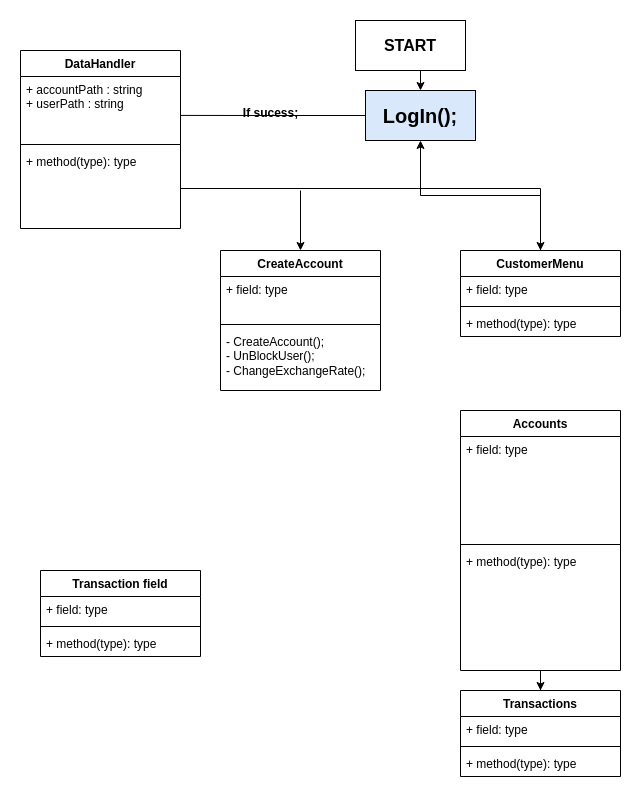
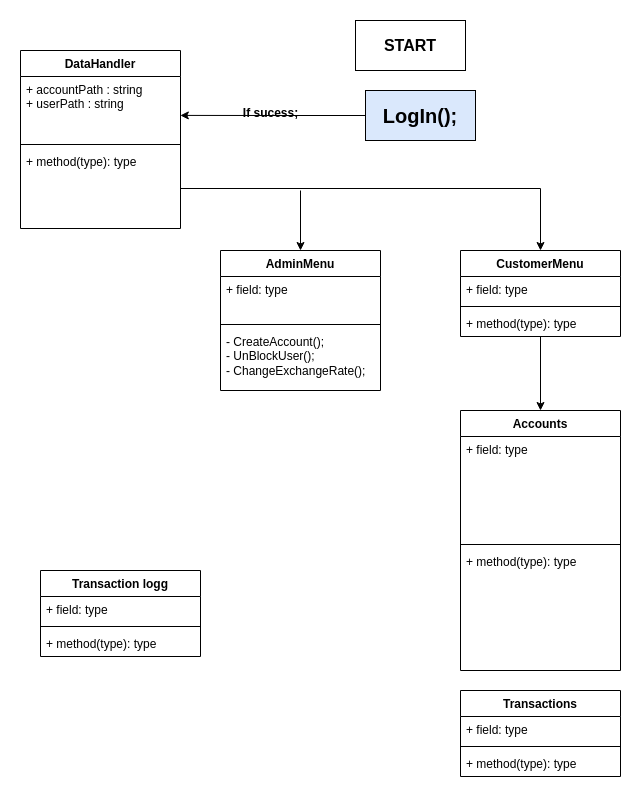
edge "START" -> "LogIn();": removed
edge "+ accountPath : string + userPath : string" -- "LogIn();": arrowhead none -> classic
edge "CustomerMenu" -> "LogIn();": now "CustomerMenu" -> "Accounts"
node "CreateAccount": label "CreateAccount" -> "AdminMenu"
node "Transaction field": label "Transaction field" -> "Transaction logg"
edge "Accounts" -> "Transactions": removed
